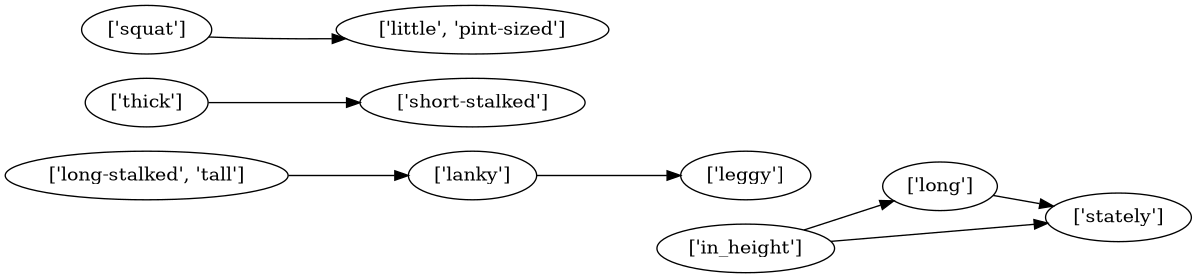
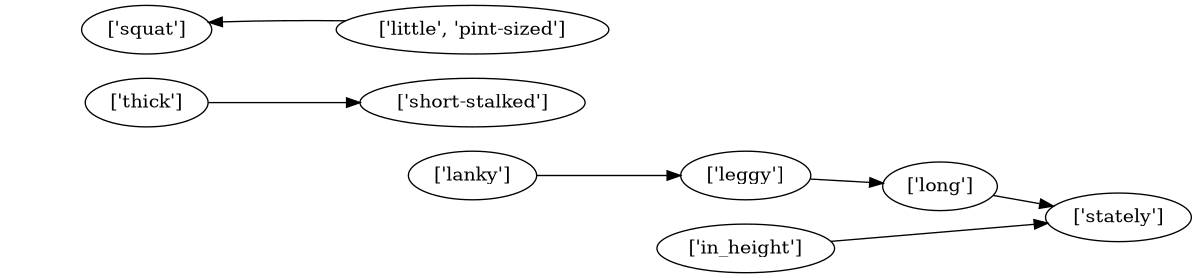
edge "['squat']" -> "['little', 'pint-sized']": reversed
node "['long-stalked', 'tall']": removed
edge "['in_height']" -> "['long']": now "['leggy']" -> "['long']"
